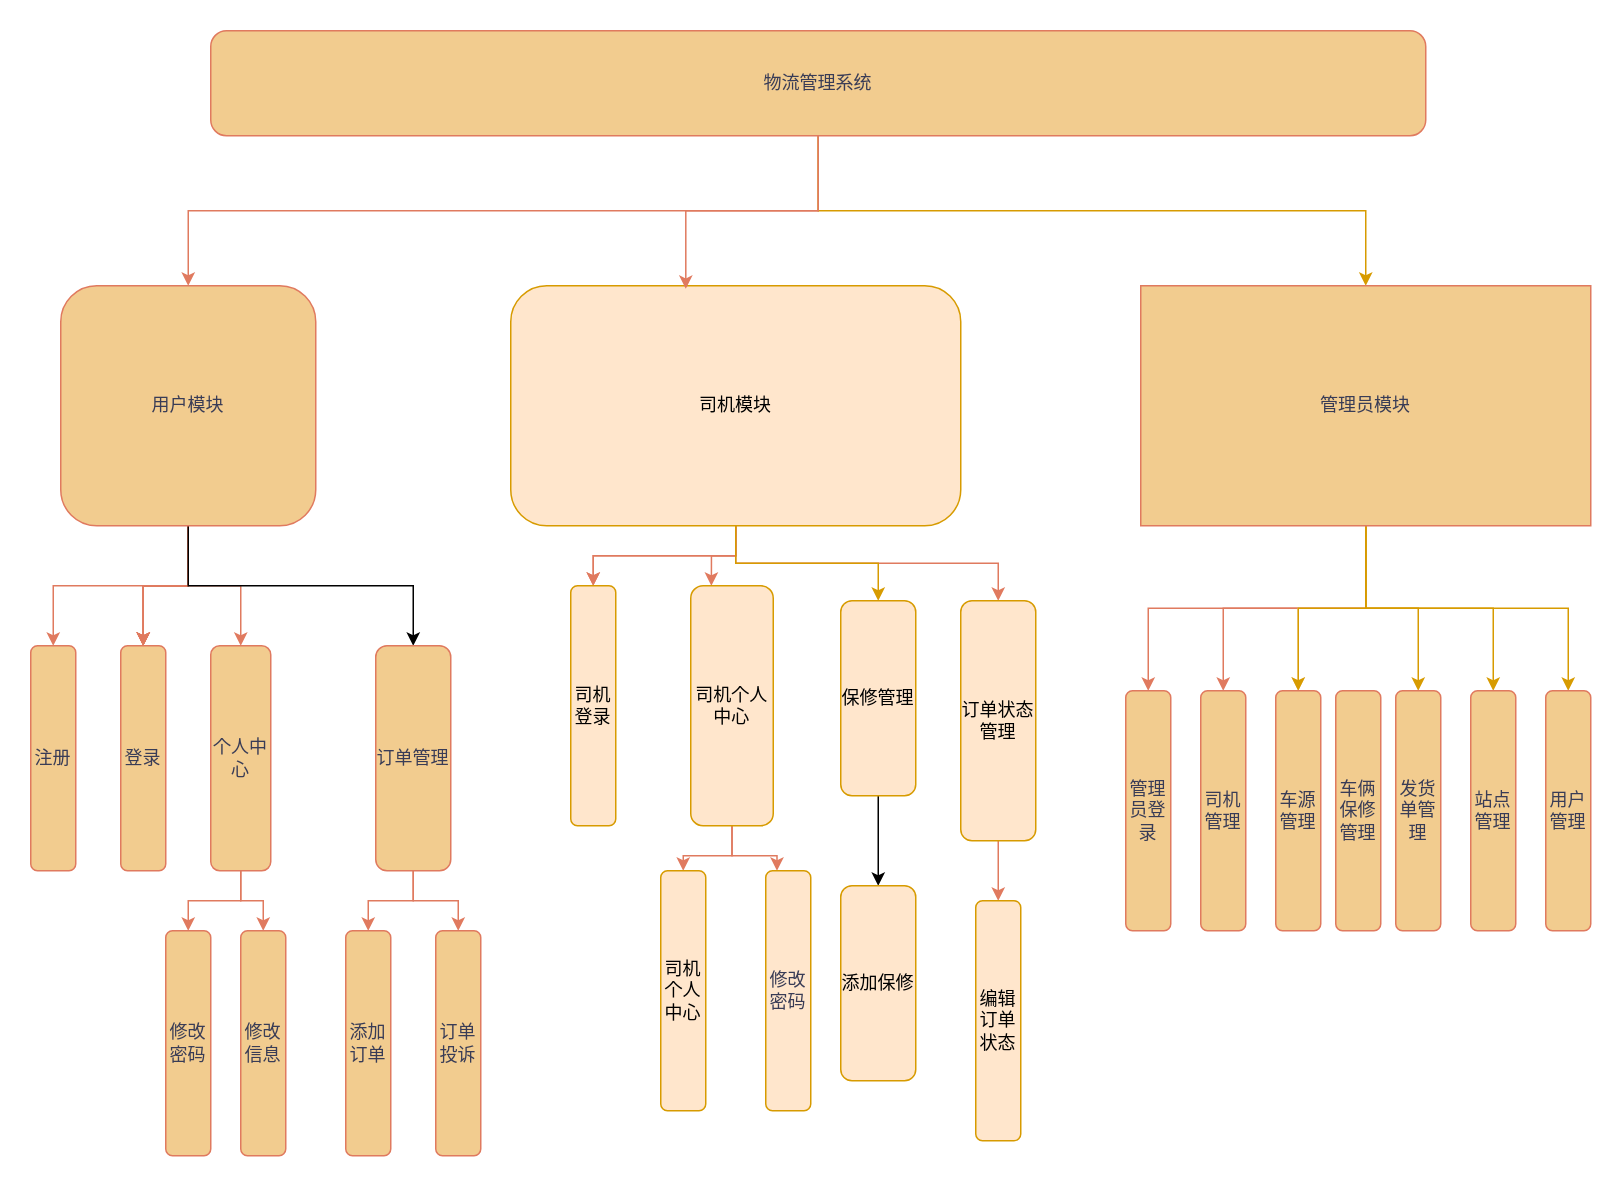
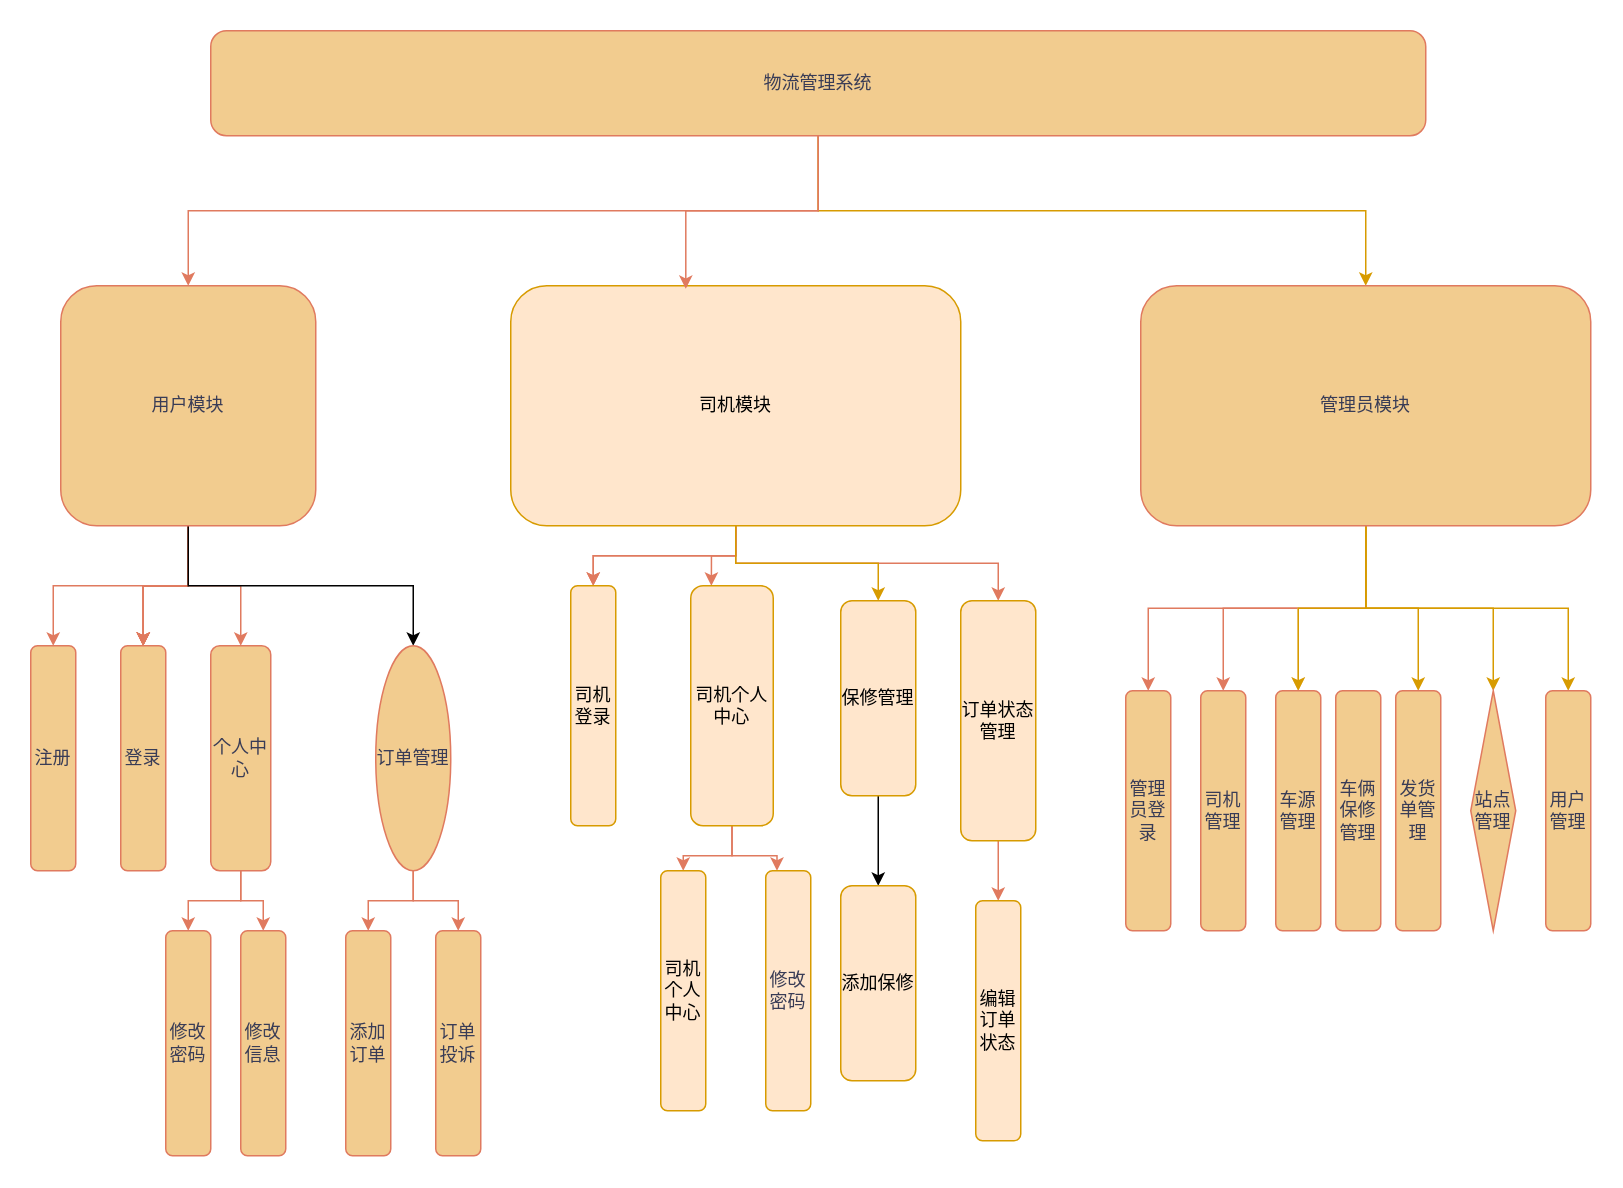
node "管理员模块": shape rectangle -> rounded rectangle
node "订单管理": shape rounded rectangle -> ellipse
node "站点管理": shape rounded rectangle -> diamond
